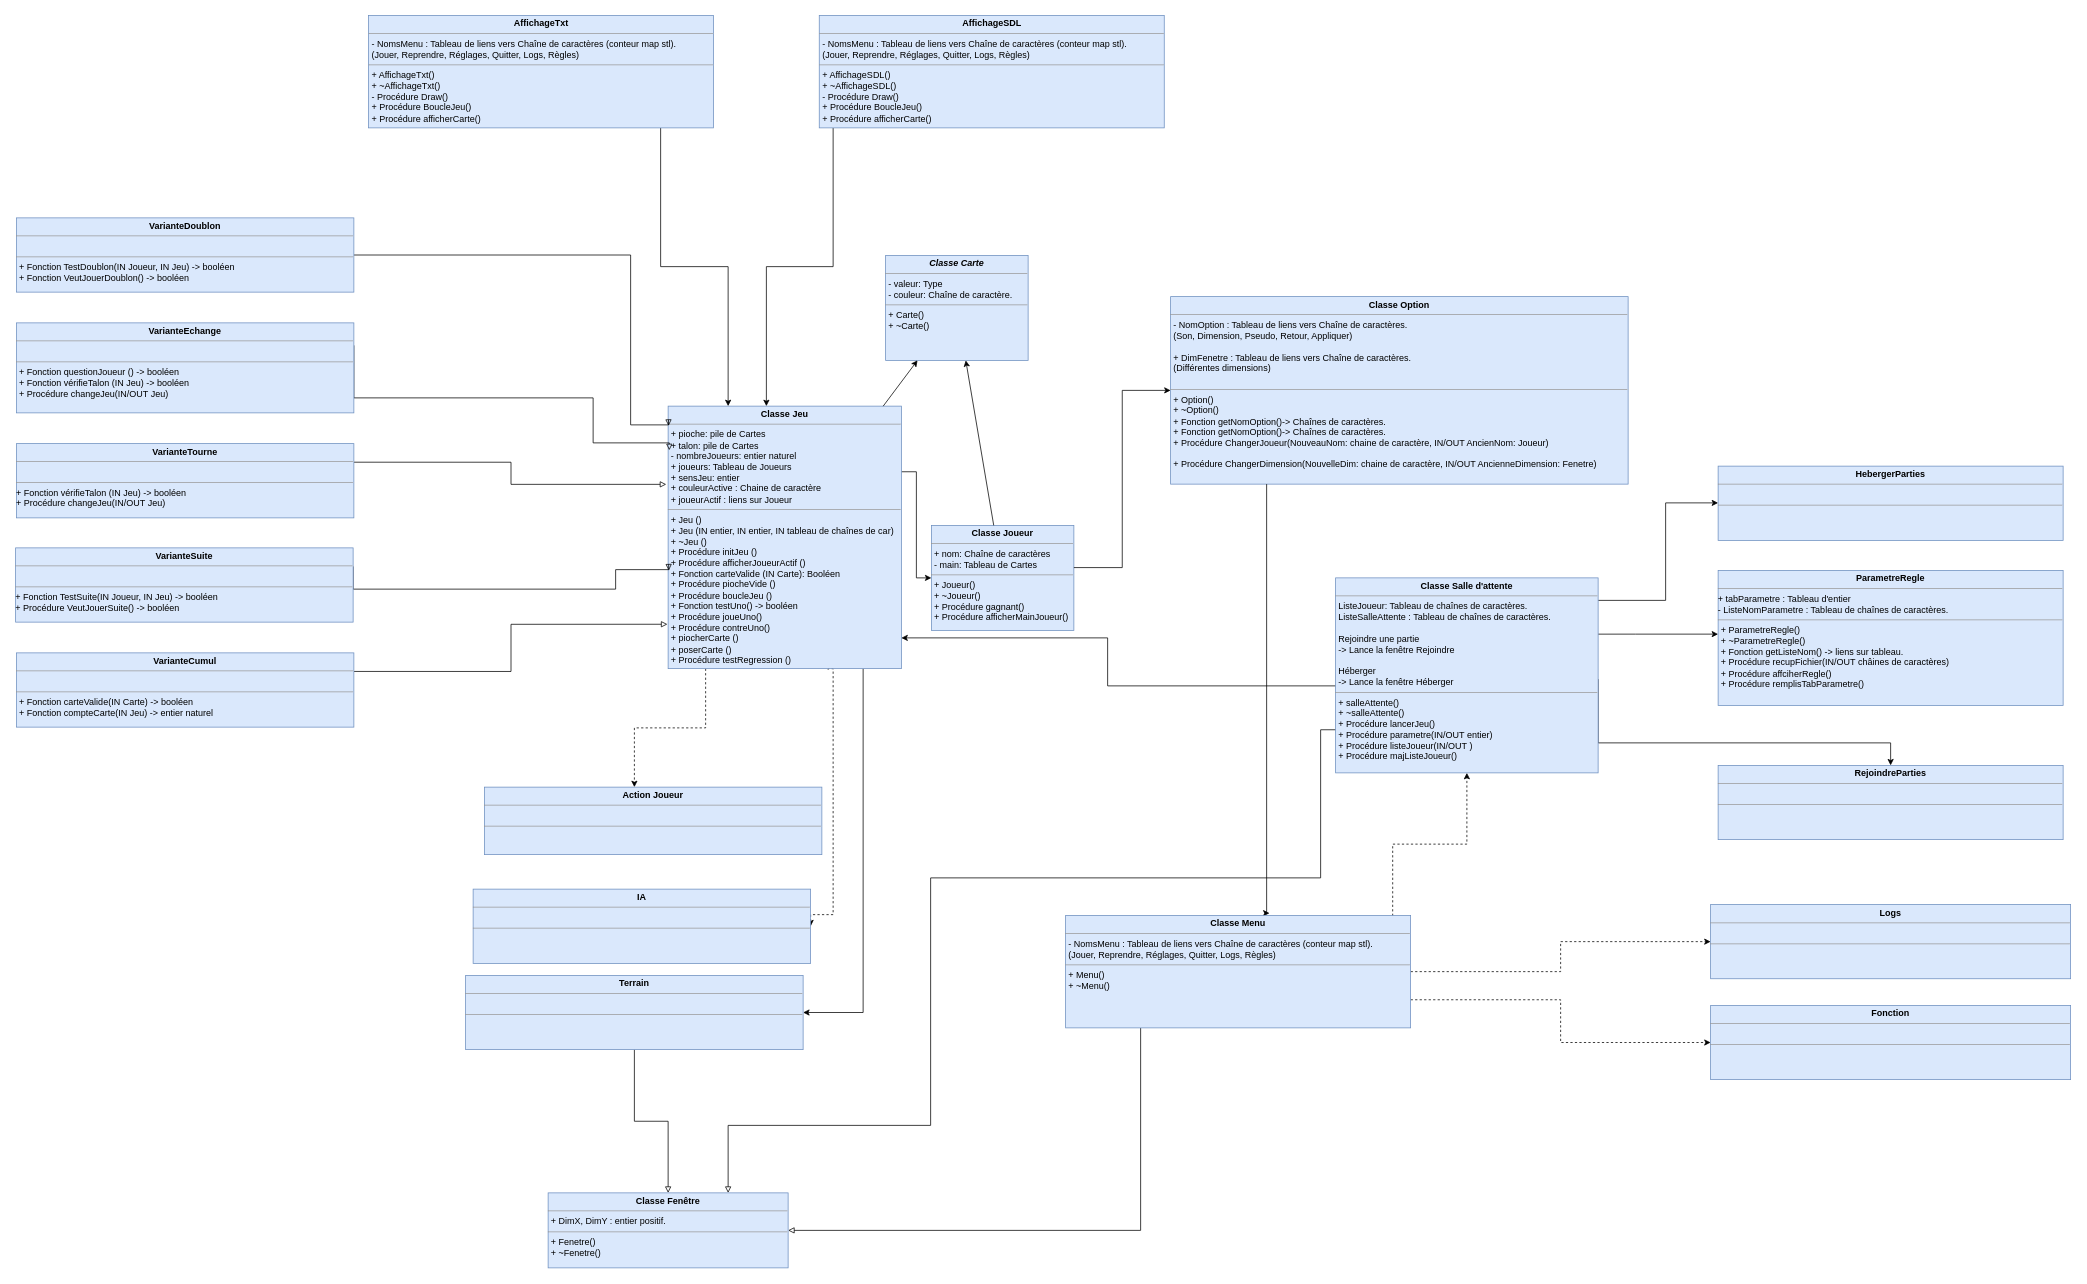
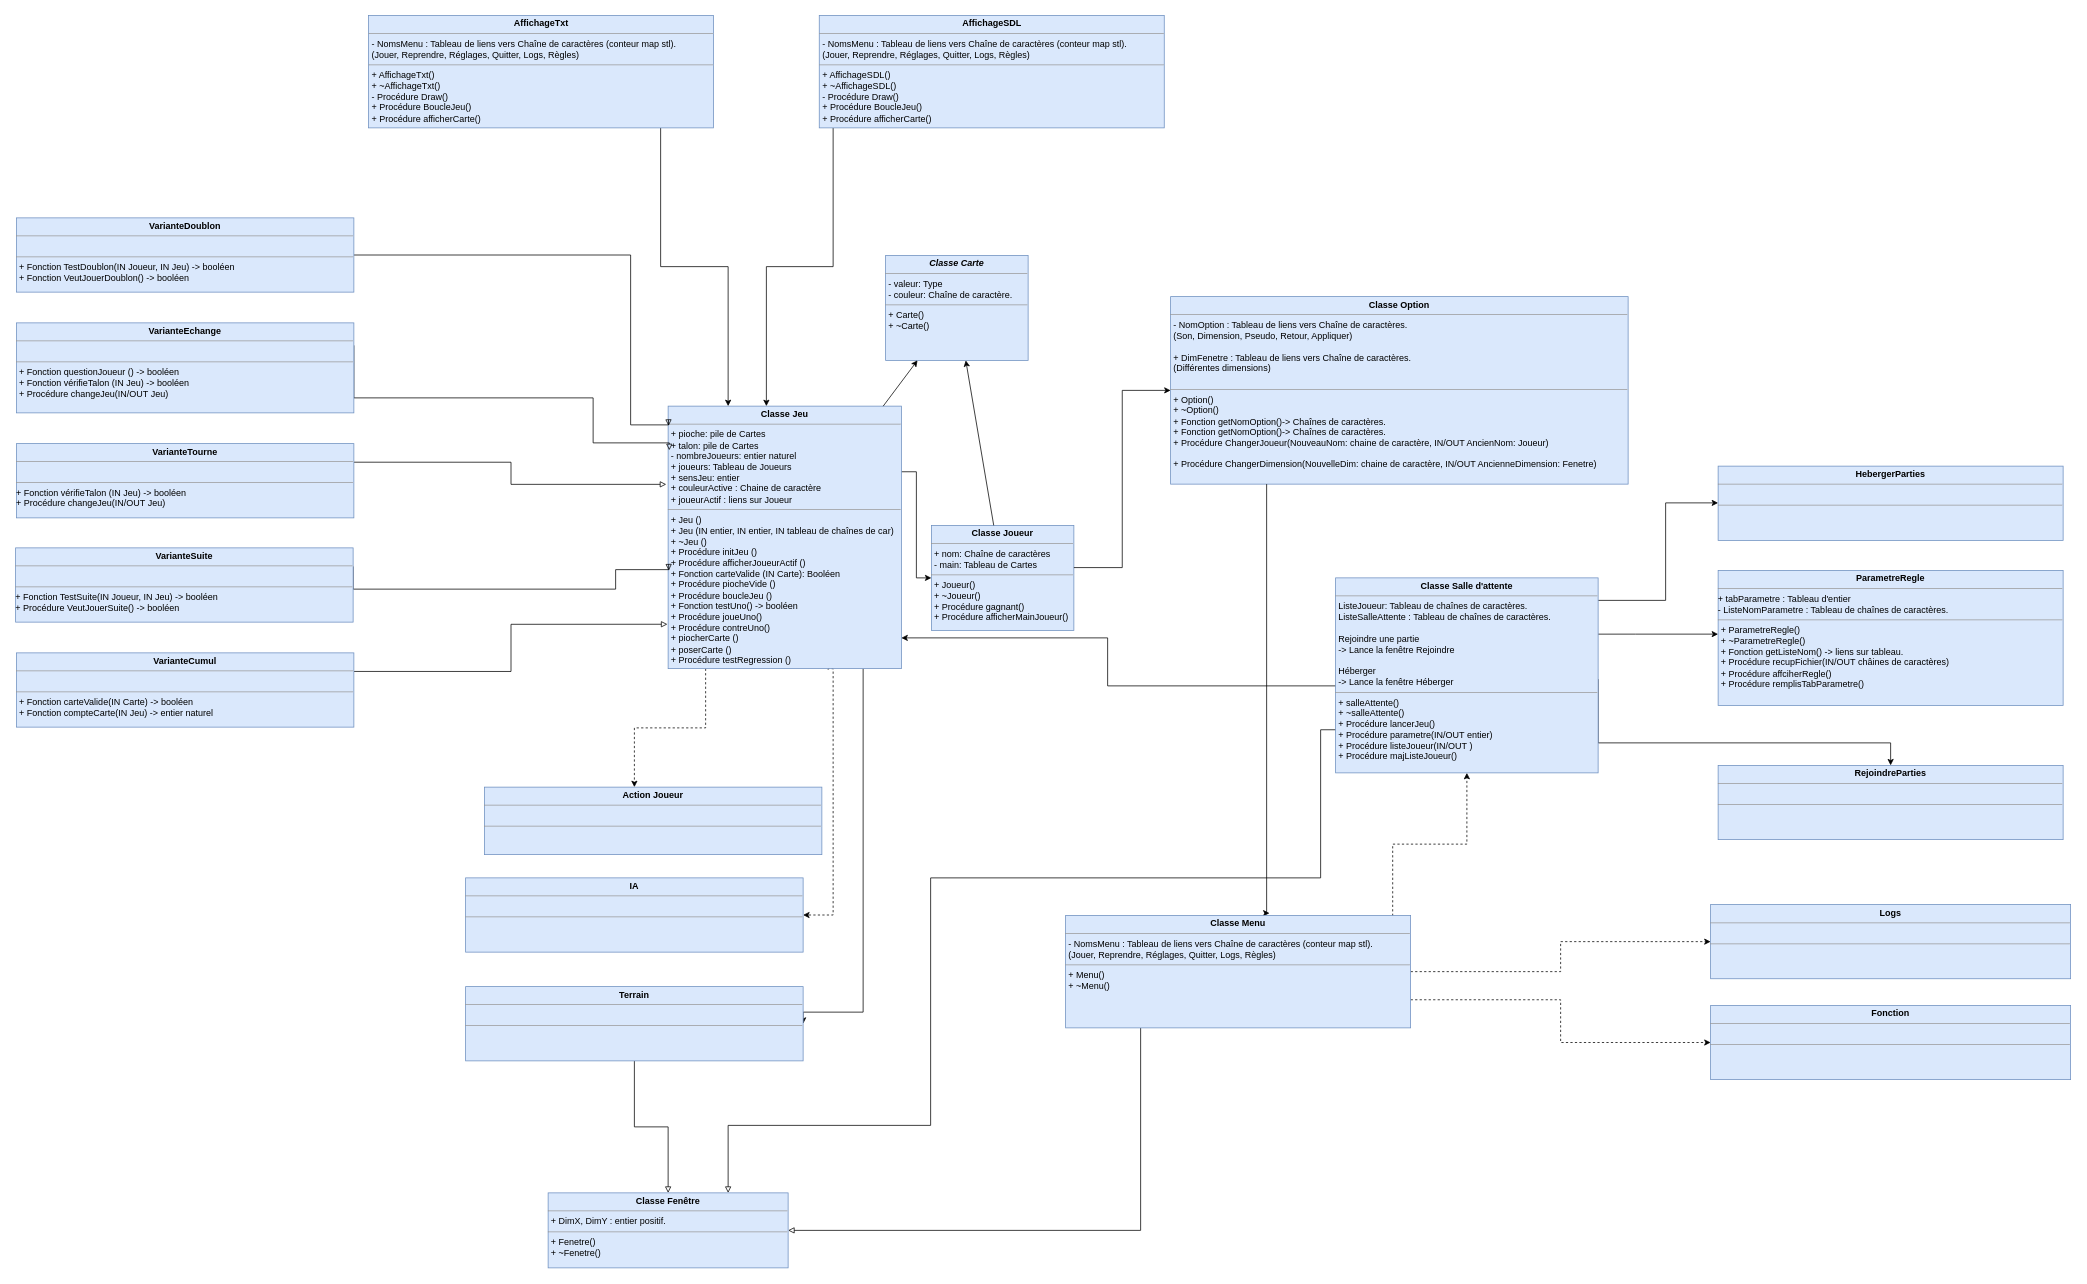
node "IA": moved (642, 926) -> (634, 915)
node "Terrain": moved (634, 1013) -> (634, 1024)
